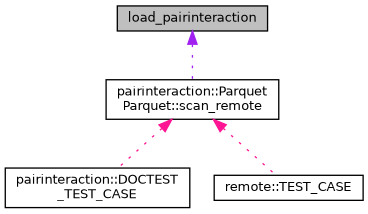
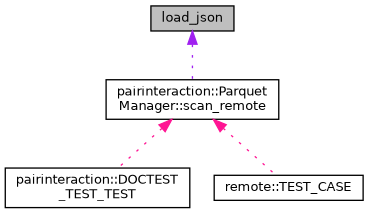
node "load_pairinteraction": label "load_pairinteraction" -> "load_json"
node "pairinteraction::Parquet Parquet::scan_remote": label "pairinteraction::Parquet Parquet::scan_remote" -> "pairinteraction::Parquet Manager::scan_remote"
node "pairinteraction::DOCTEST _TEST_CASE": label "pairinteraction::DOCTEST _TEST_CASE" -> "pairinteraction::DOCTEST _TEST_TEST"
